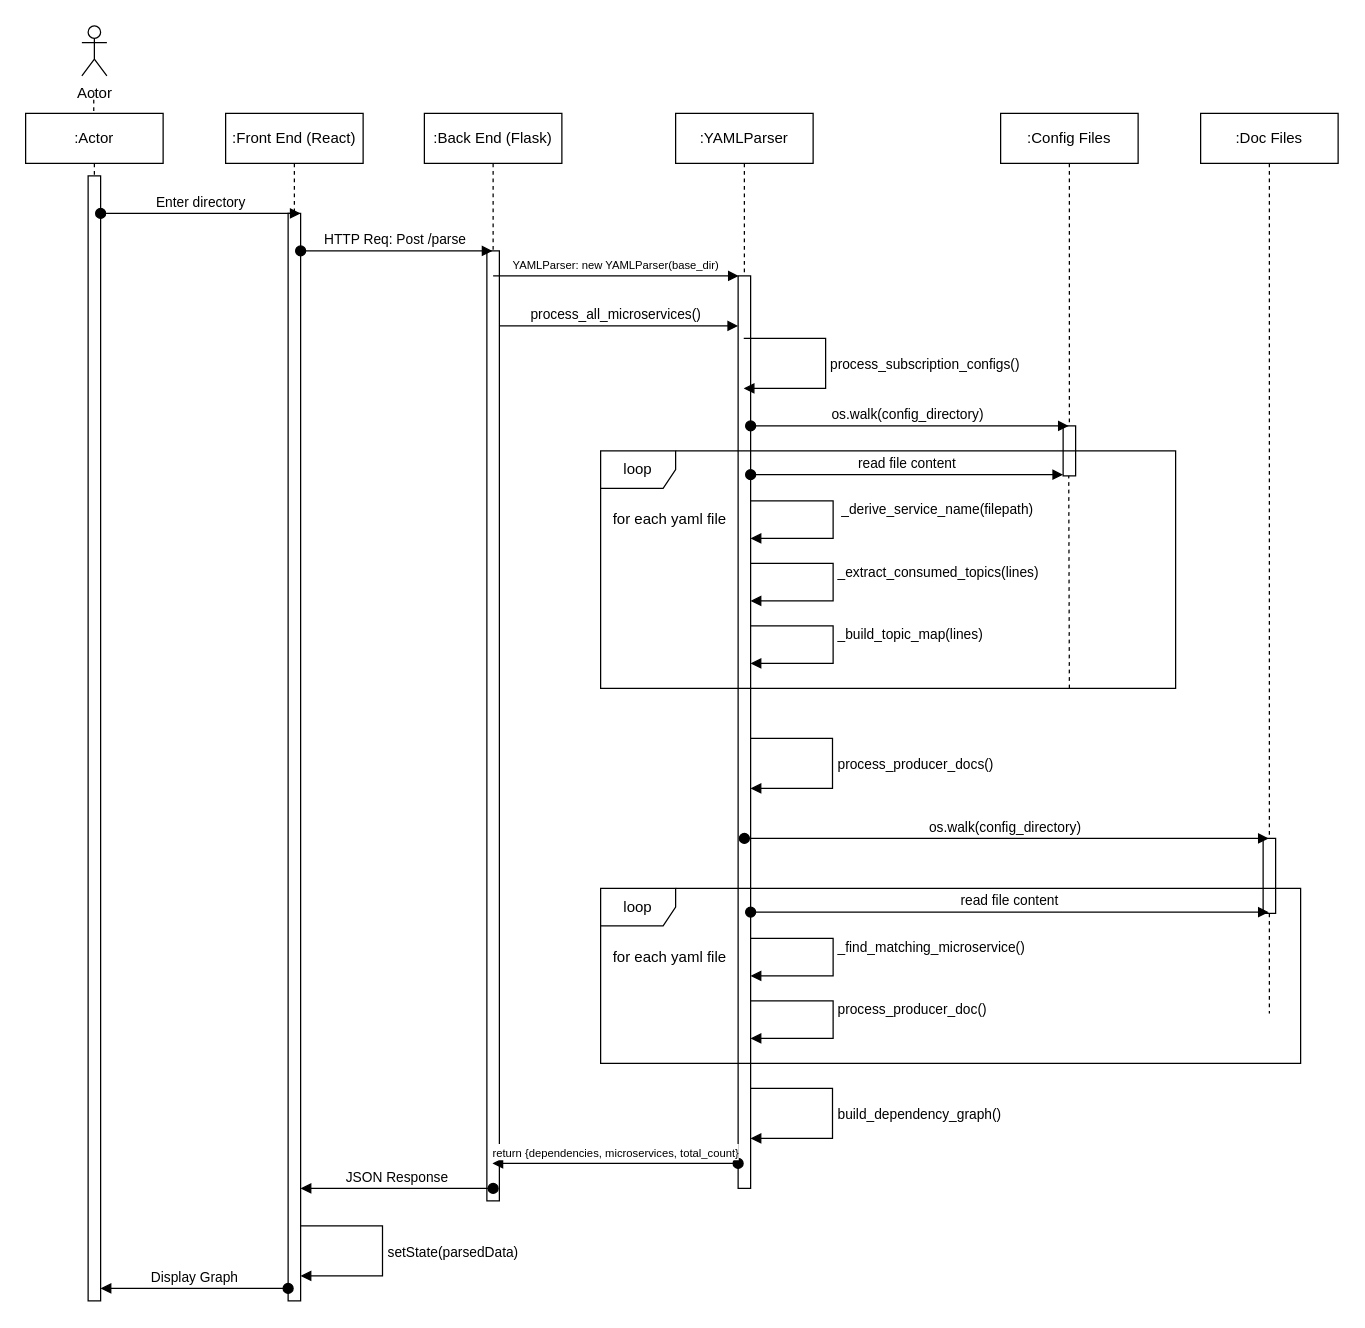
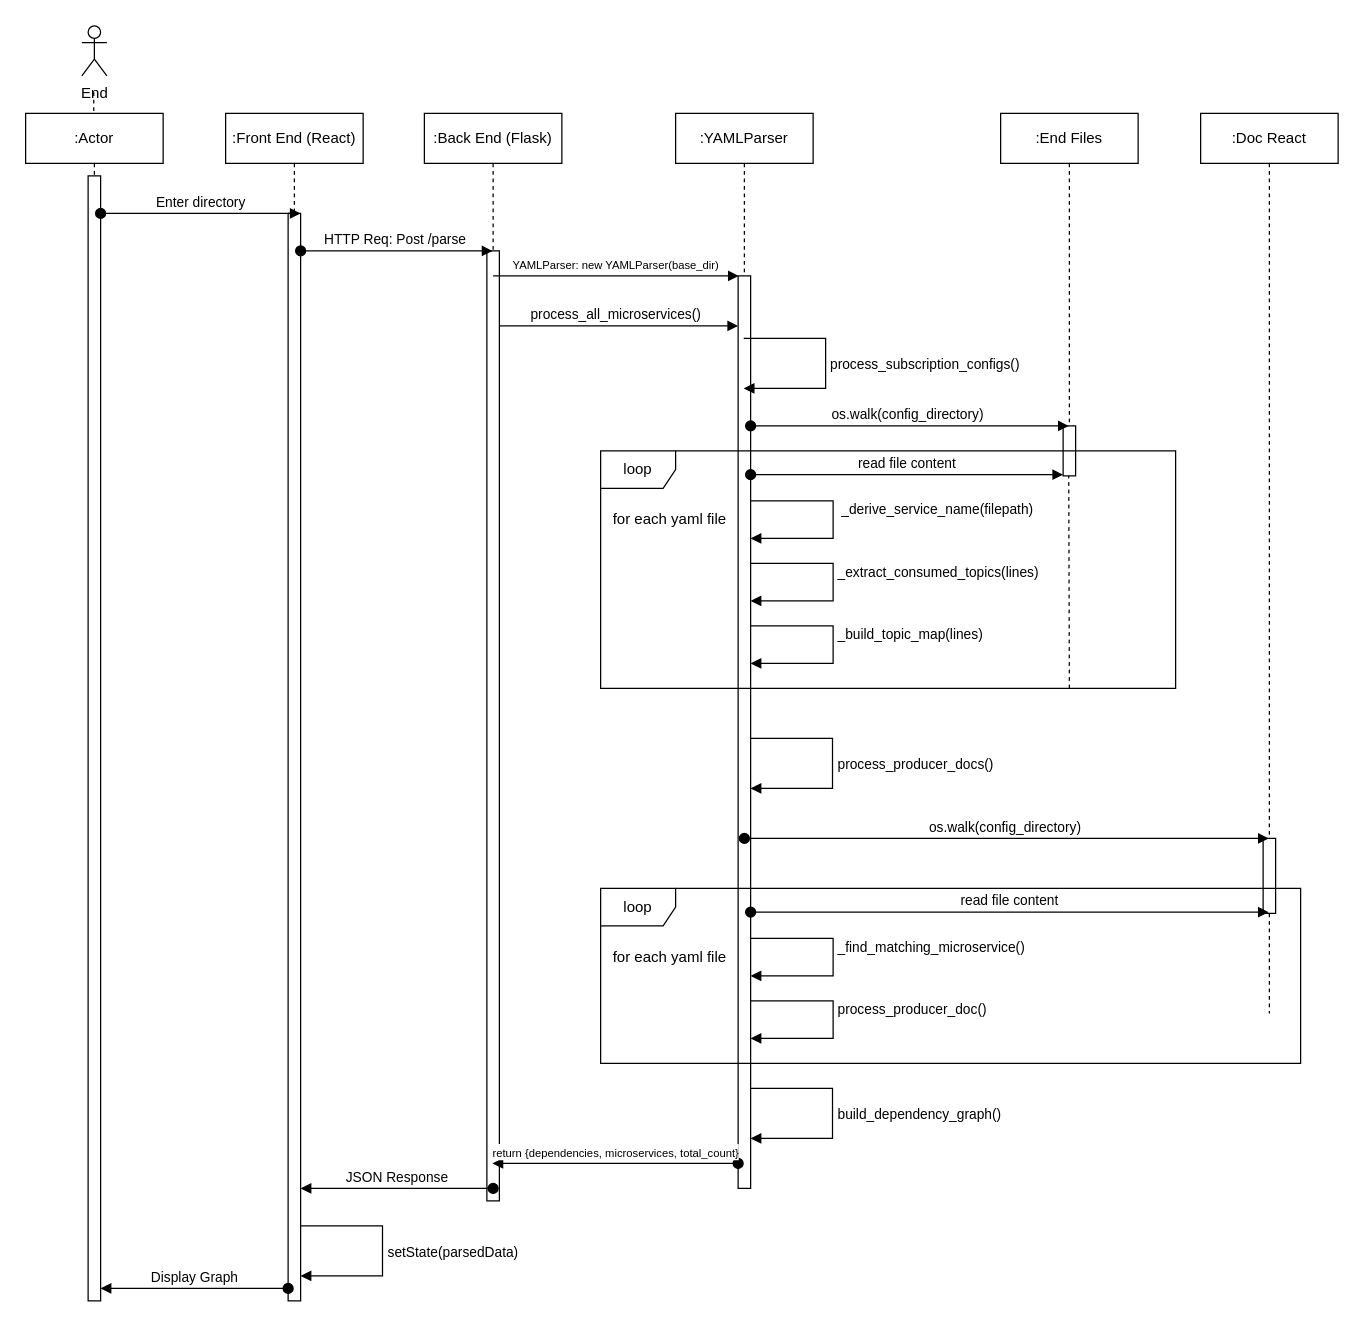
node "Actor": label "Actor" -> "End"
node ":Config Files": label ":Config Files" -> ":End Files"
node ":Doc Files": label ":Doc Files" -> ":Doc React"
